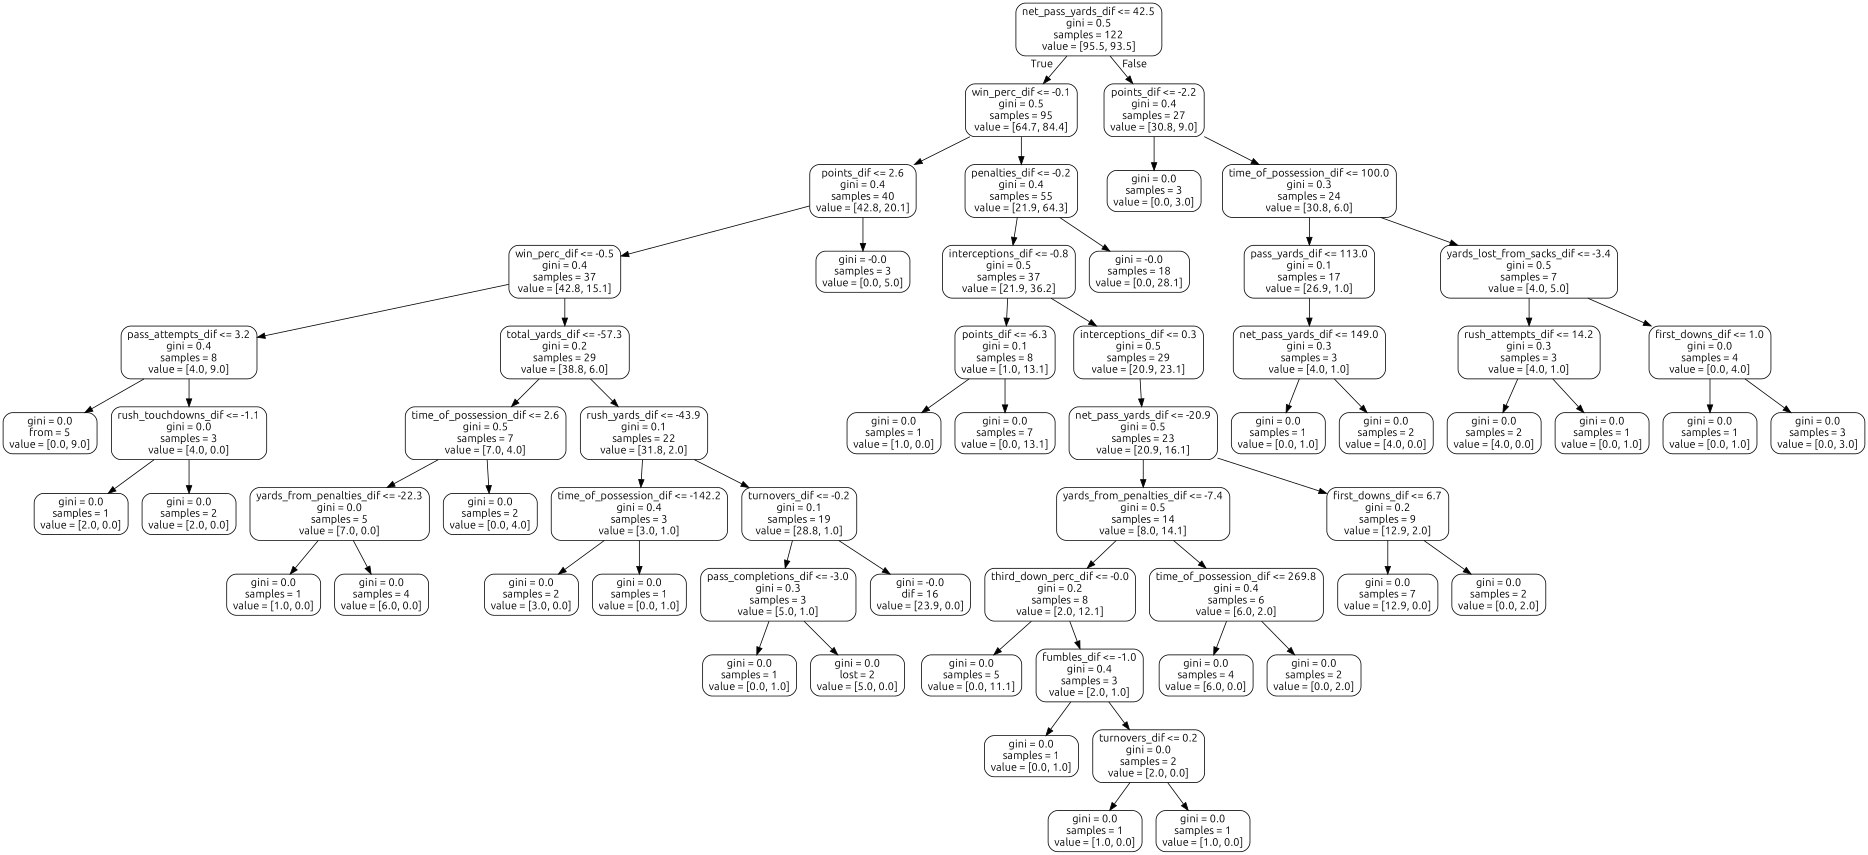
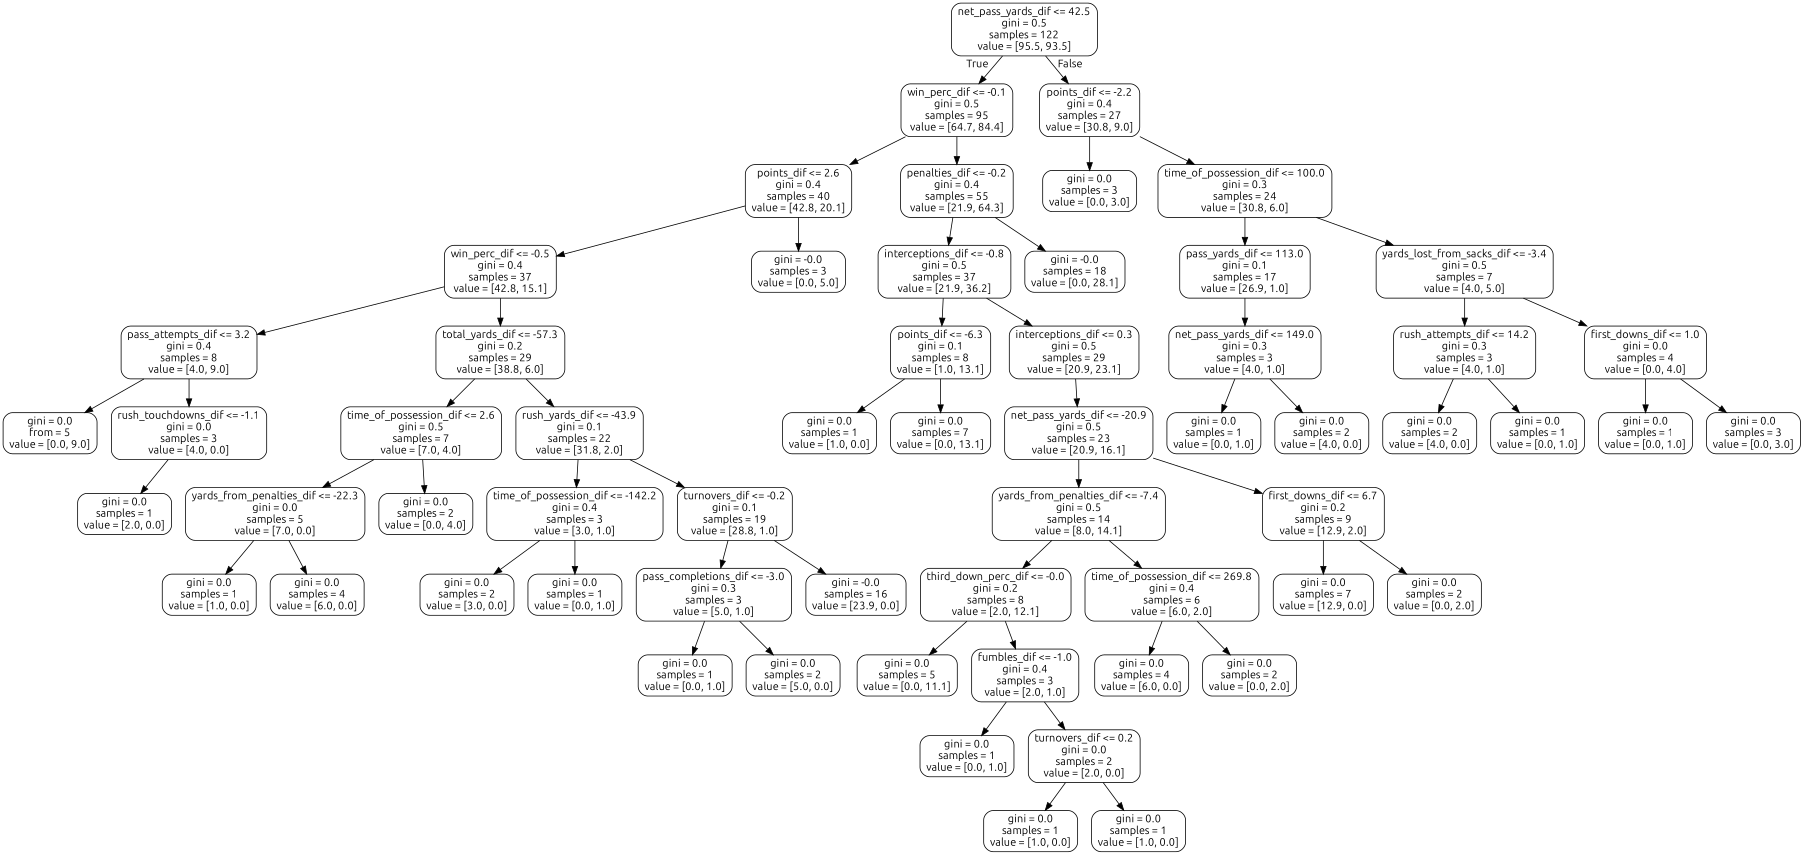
node "gini = 0.0 samples = 2 value = [2.0, 0.0]": removed
node "gini = -0.0 dif = 16 value = [23.9, 0.0]": label "gini = -0.0 dif = 16 value = [23.9, 0.0]" -> "gini = -0.0 samples = 16 value = [23.9, 0.0]"
node "gini = 0.0 lost = 2 value = [5.0, 0.0]": label "gini = 0.0 lost = 2 value = [5.0, 0.0]" -> "gini = 0.0 samples = 2 value = [5.0, 0.0]"
